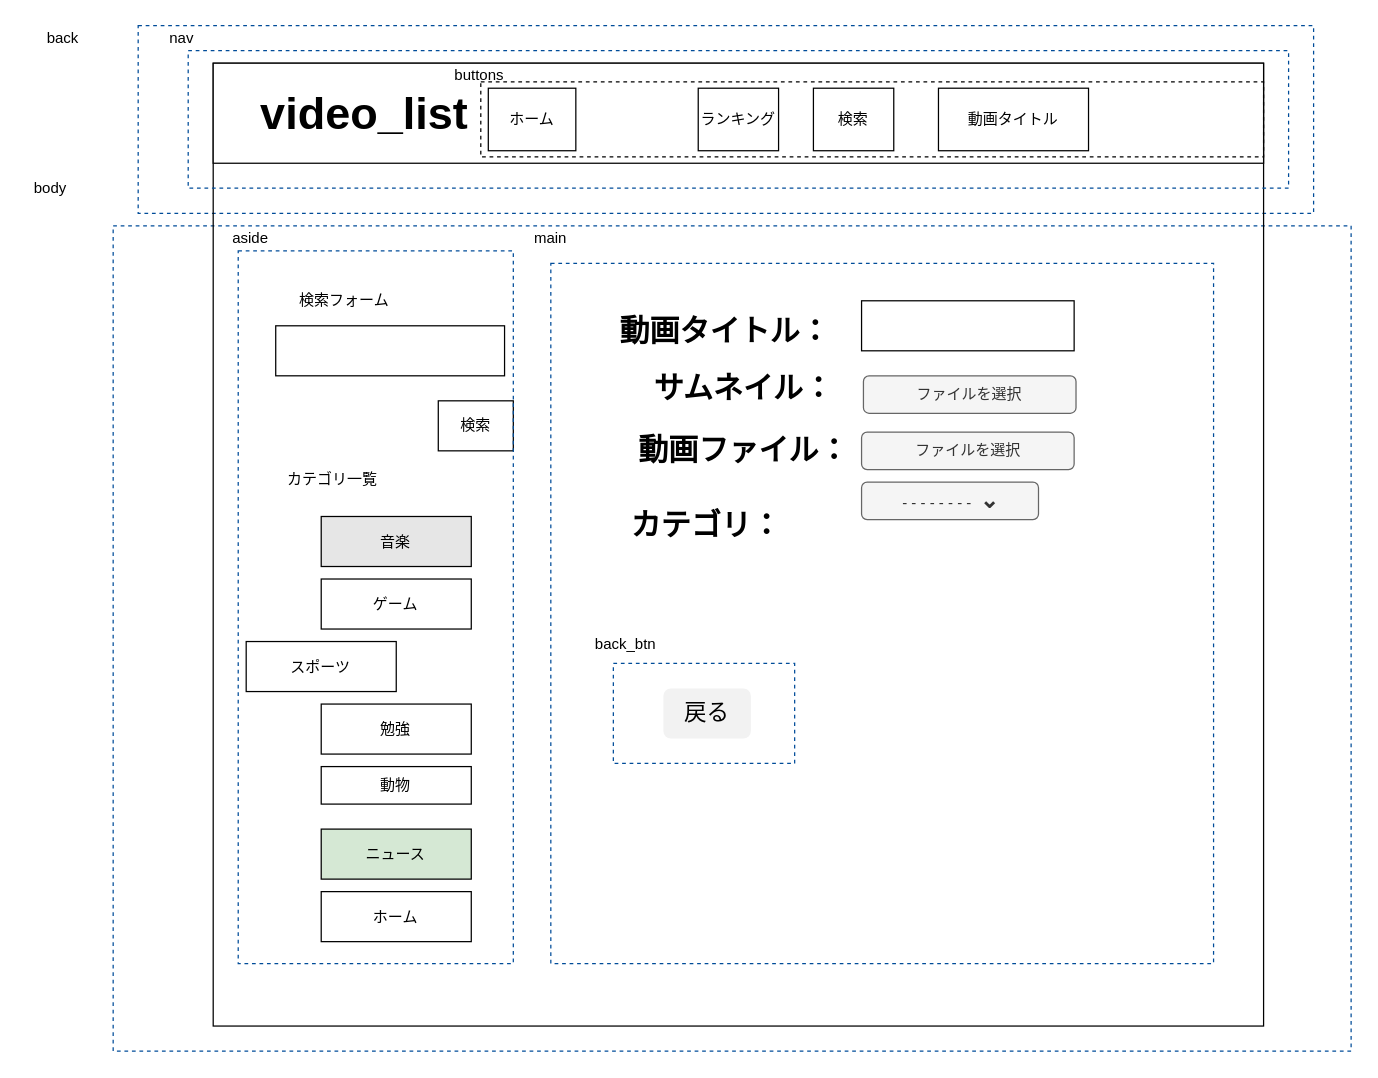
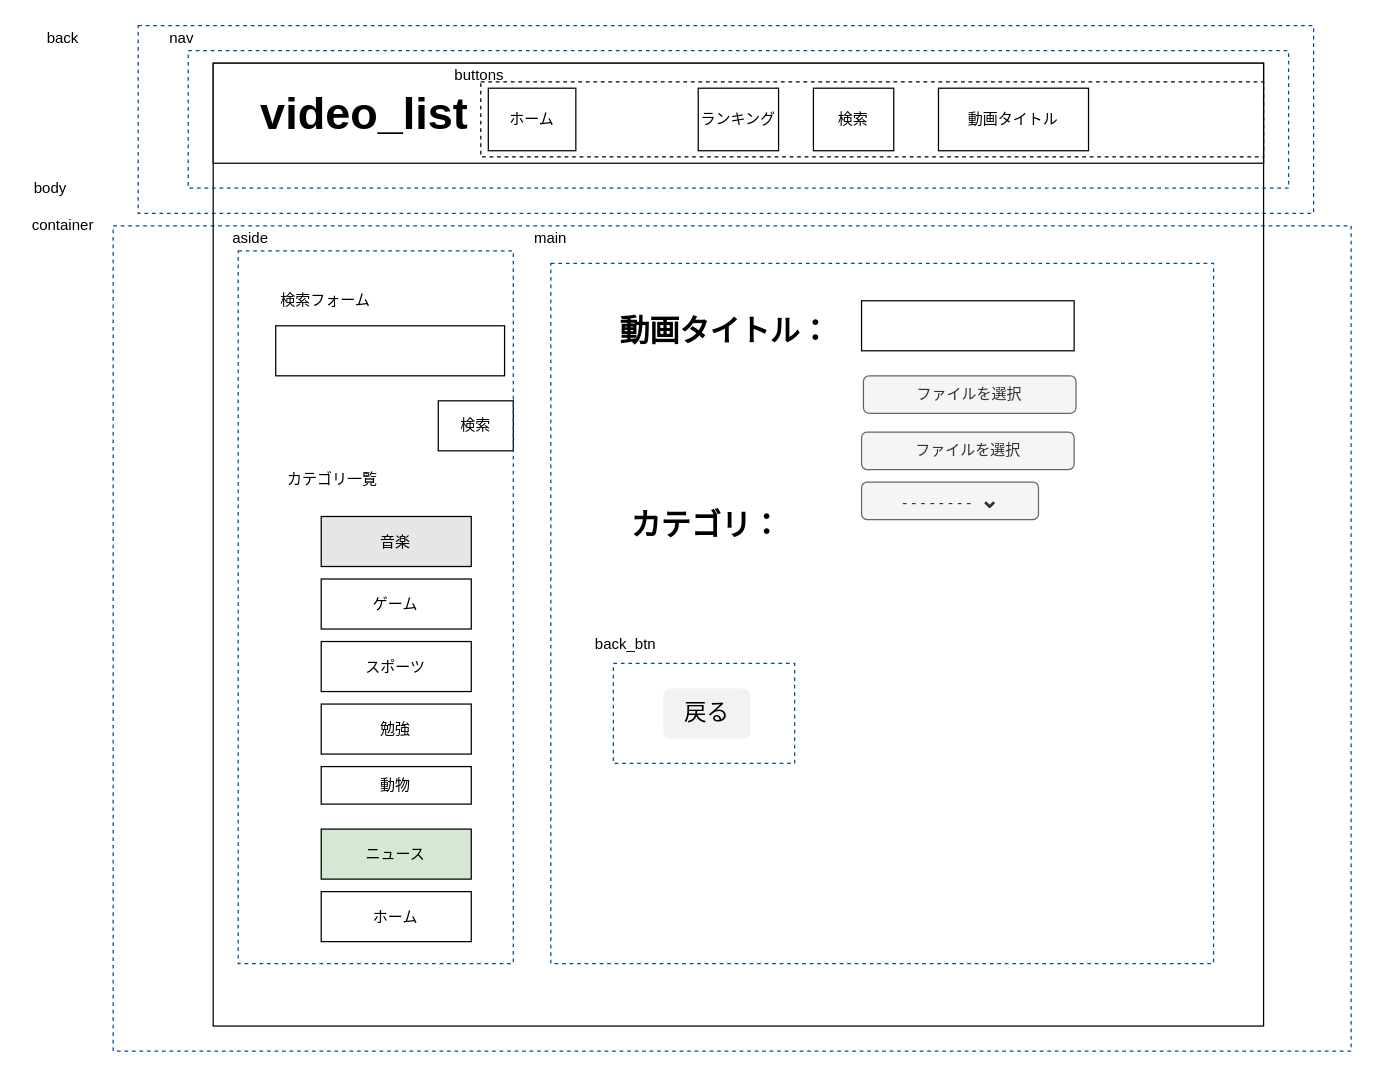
node "container": added
node "検索フォーム": moved (344, 301) -> (326, 301)
node "サムネイル：": removed
node "動画ファイル：": removed
node "スポーツ": moved (321, 666) -> (396, 666)
